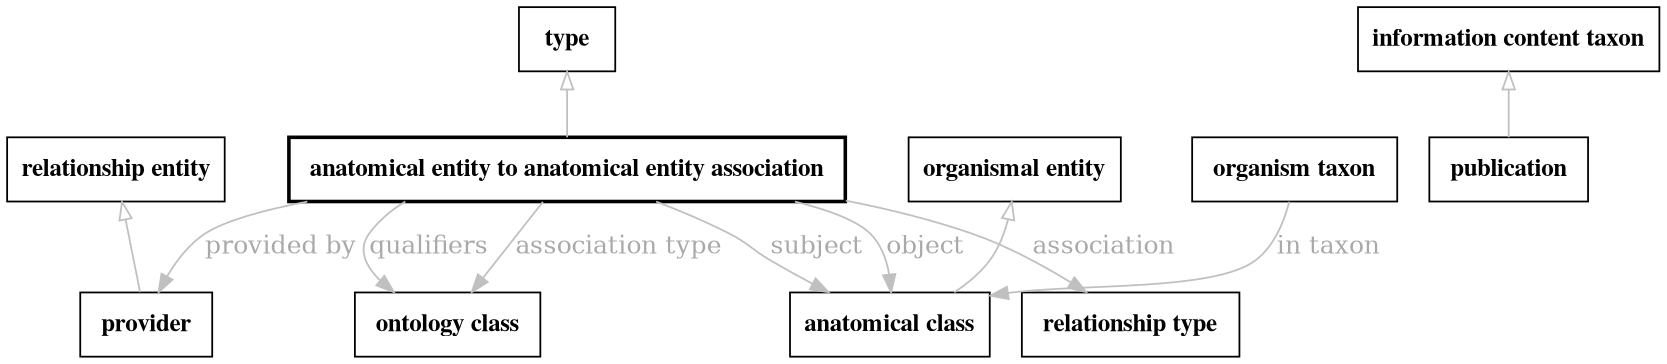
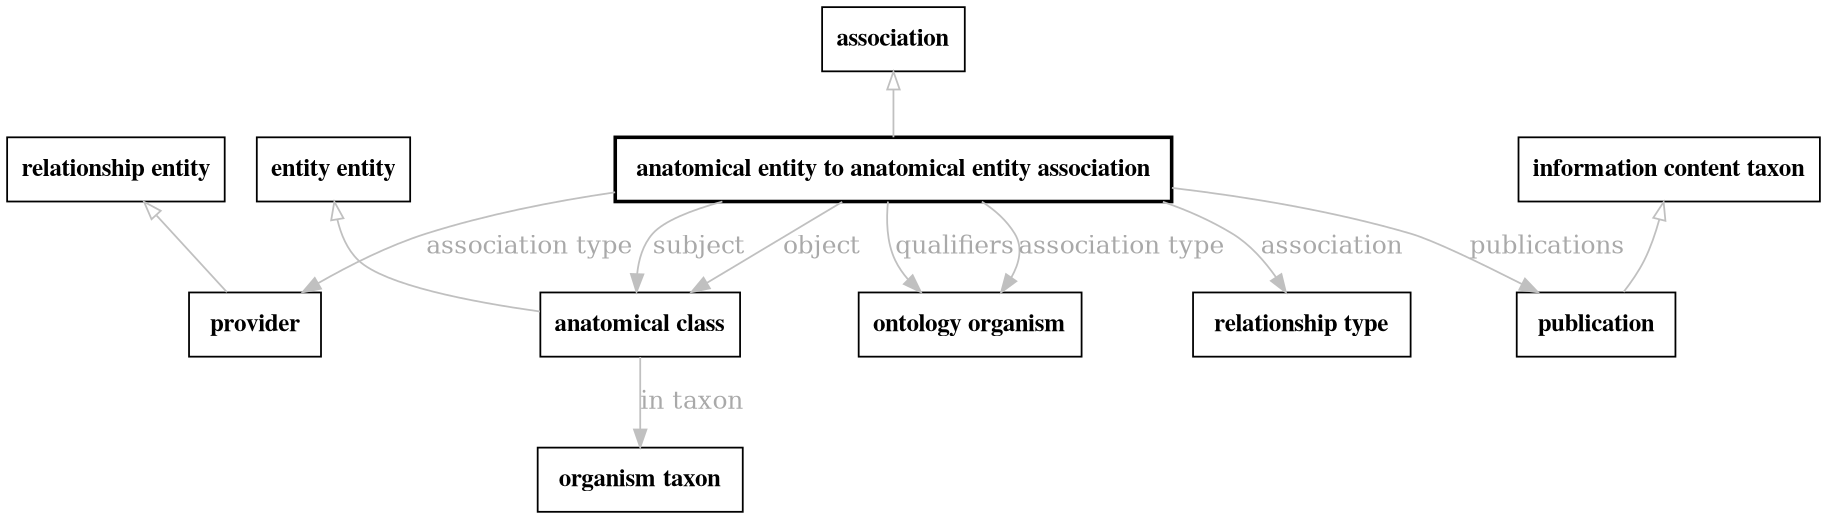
node "type": label "type" -> "association"
node "organismal entity": label "organismal entity" -> "entity entity"
edge "anatomical entity to anatomical entity association" -> "publication": added, label "publications"
edge "anatomical entity to anatomical entity association" -> "provider": label "provided by" -> "association type"
edge "organism taxon" -> "anatomical class": reversed
node "ontology class": label "ontology class" -> "ontology organism"
